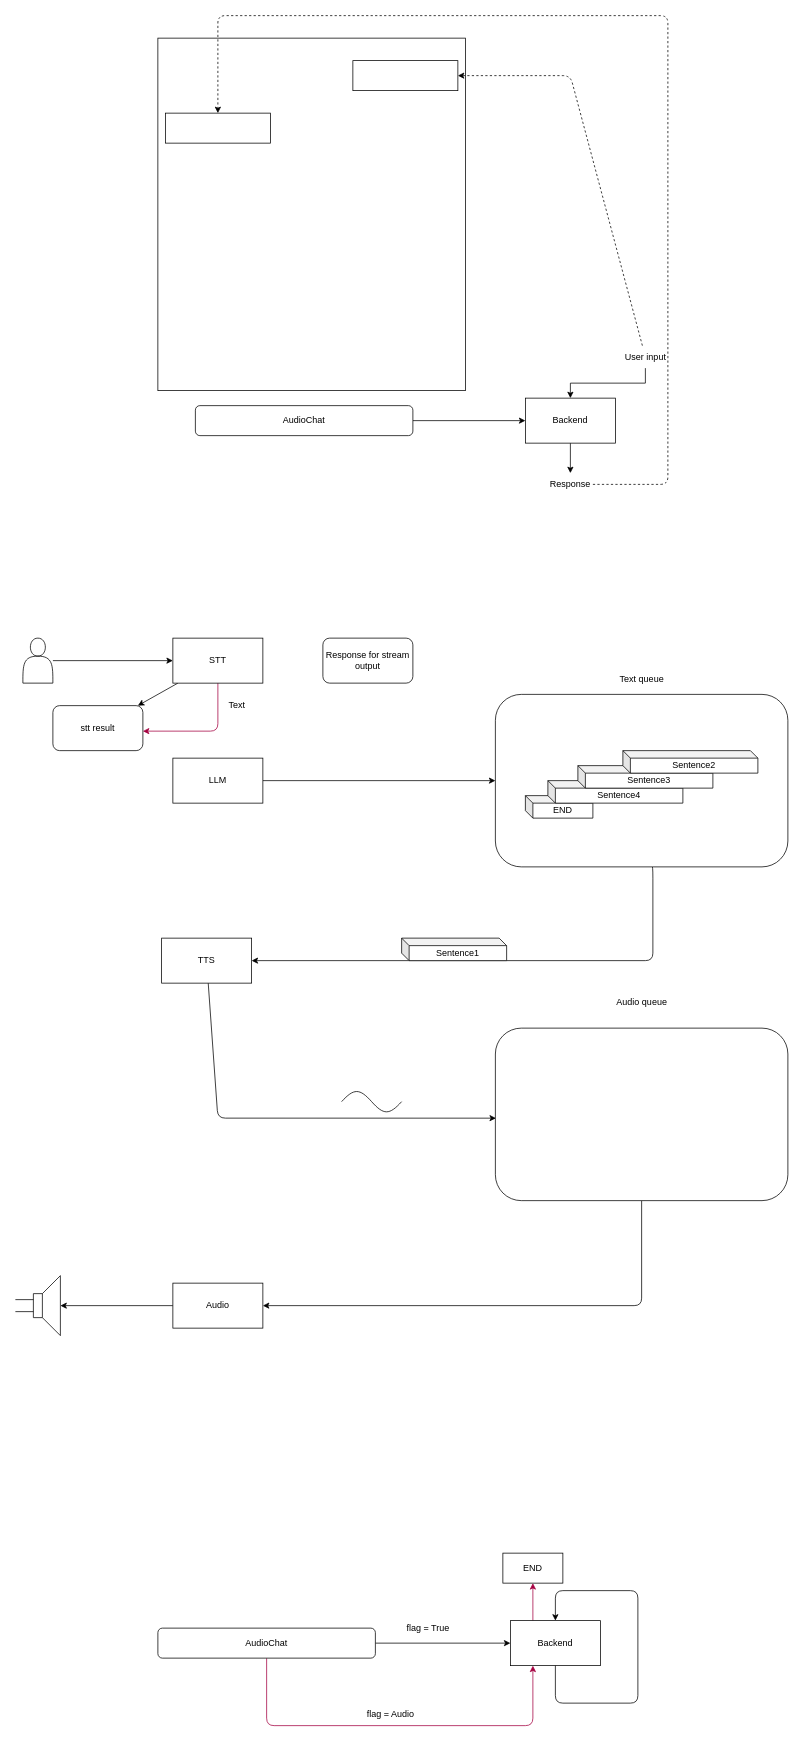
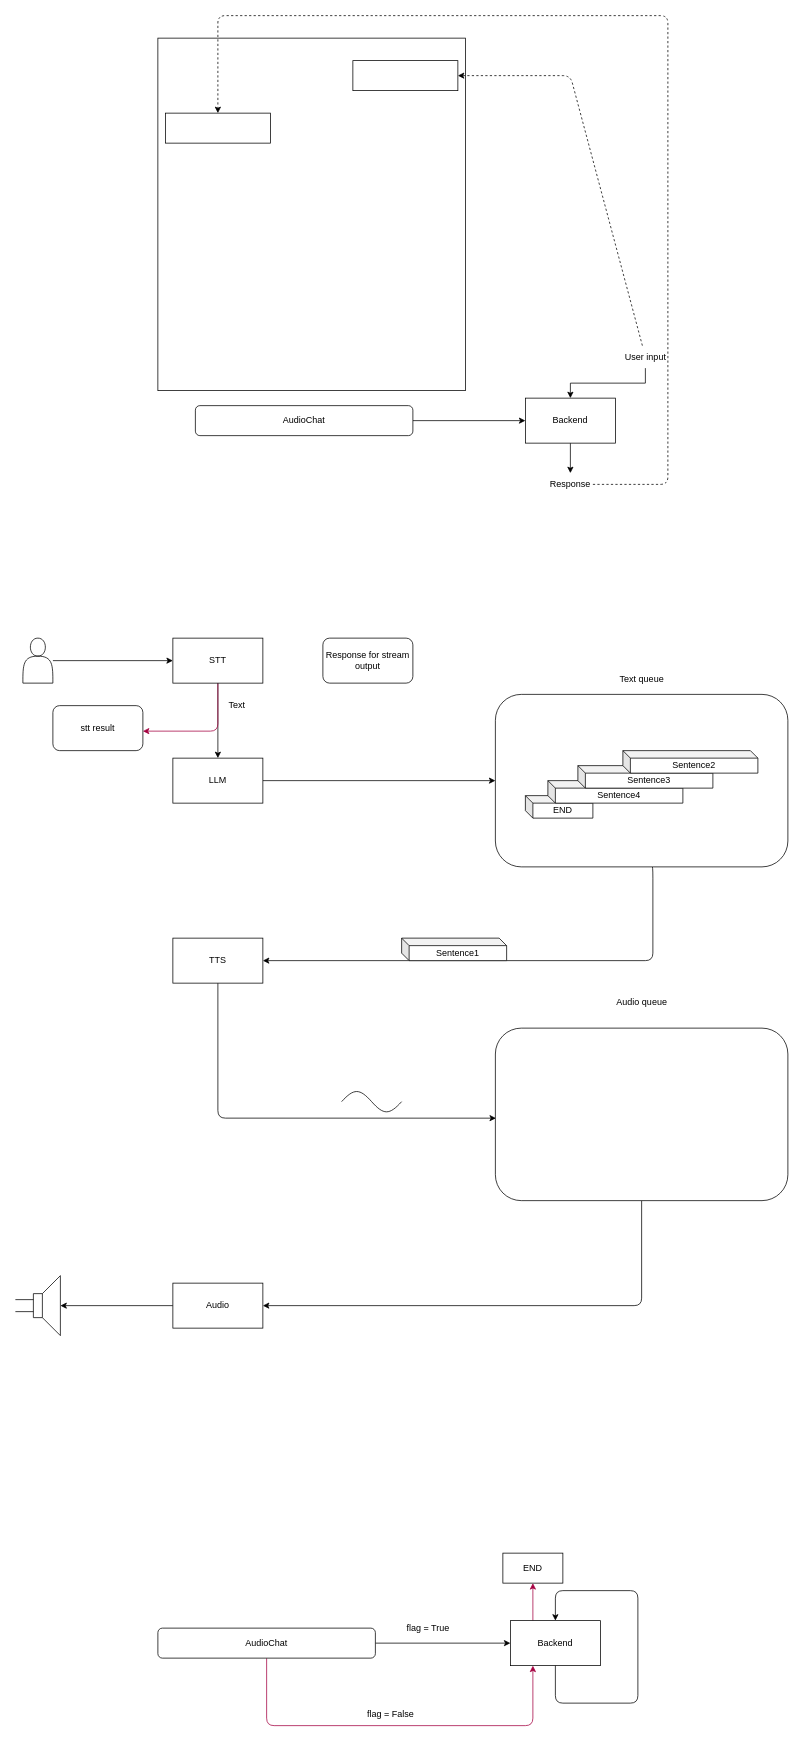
edge "STT" -> "stt result": now "STT" -> "LLM"
node "TTS": moved (207, 960) -> (218, 960)
node "flag = Audio": label "flag = Audio" -> "flag = False"
